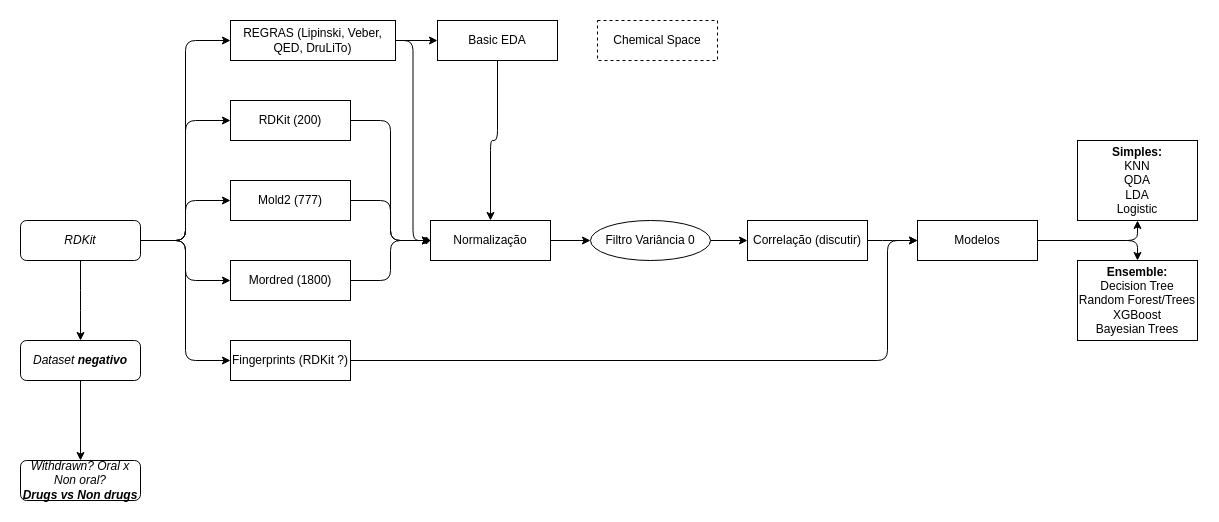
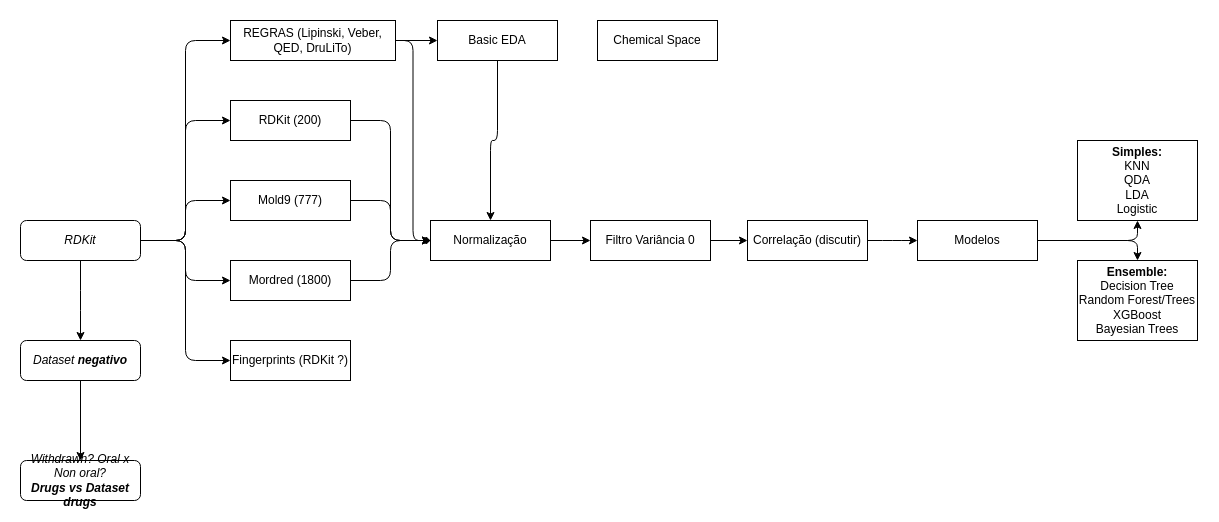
node "Chemical Space": style dashed -> solid
node "Mold2 (777)": label "Mold2 (777)" -> "Mold9 (777)"
node "Filtro Variância 0": shape ellipse -> rectangle
edge "Fingerprints (RDKit ?)" -> "Modelos": removed
node "Withdrawn? Oral x Non oral? Drugs vs Non drugs": label "Withdrawn? Oral x Non oral? Drugs vs Non drugs" -> "Withdrawn? Oral x Non oral? Drugs vs Dataset drugs"
